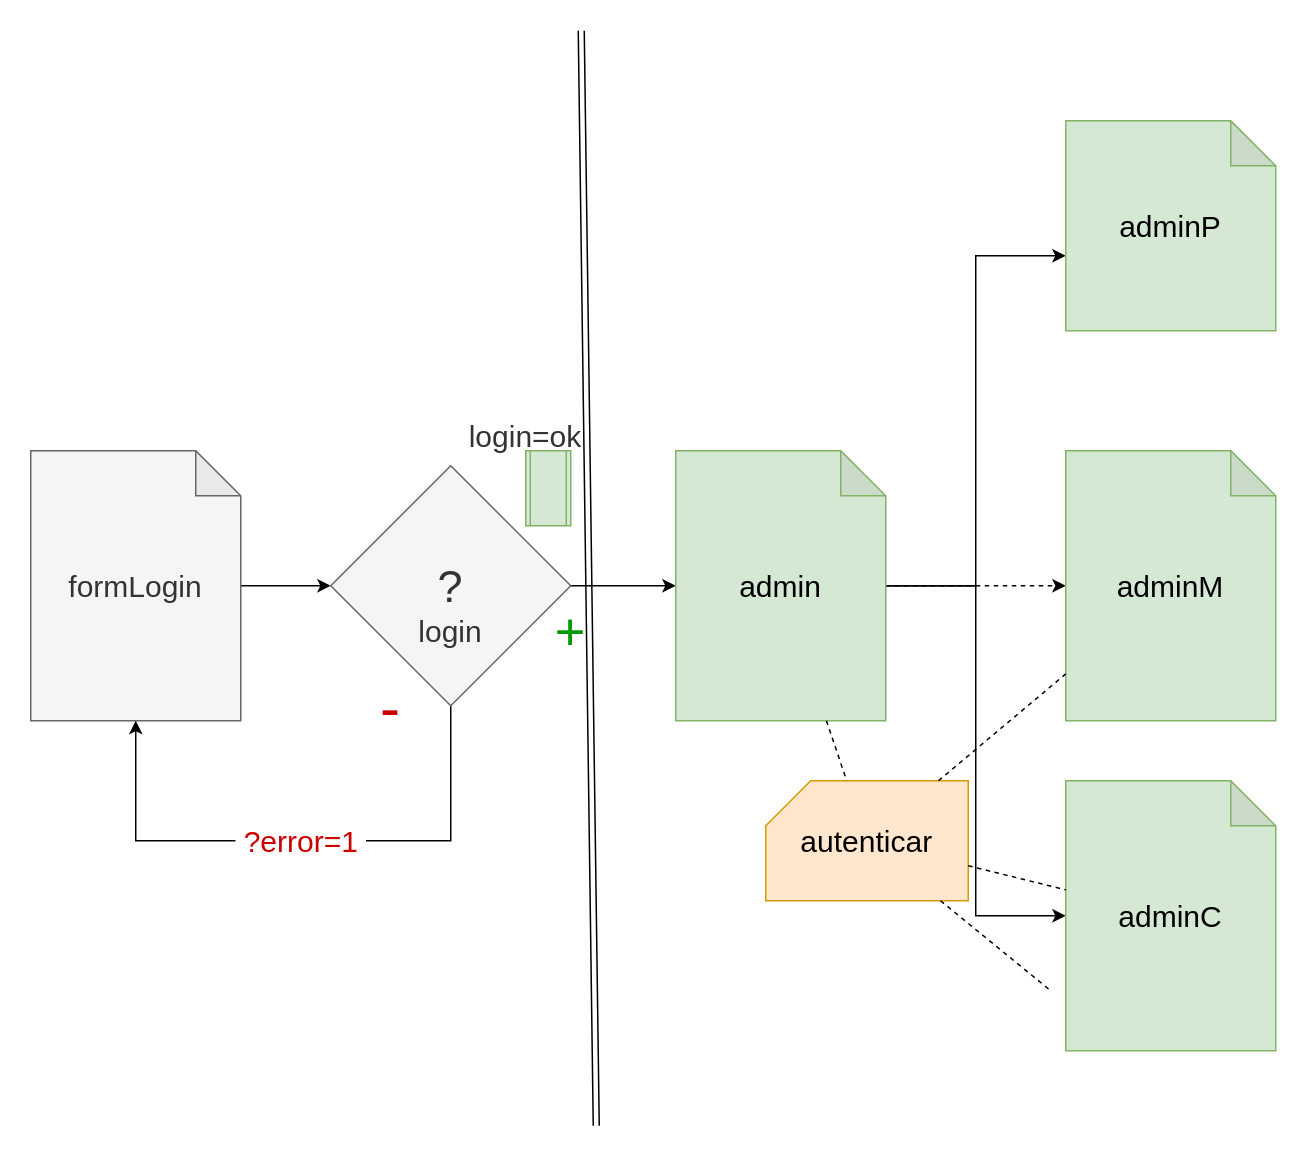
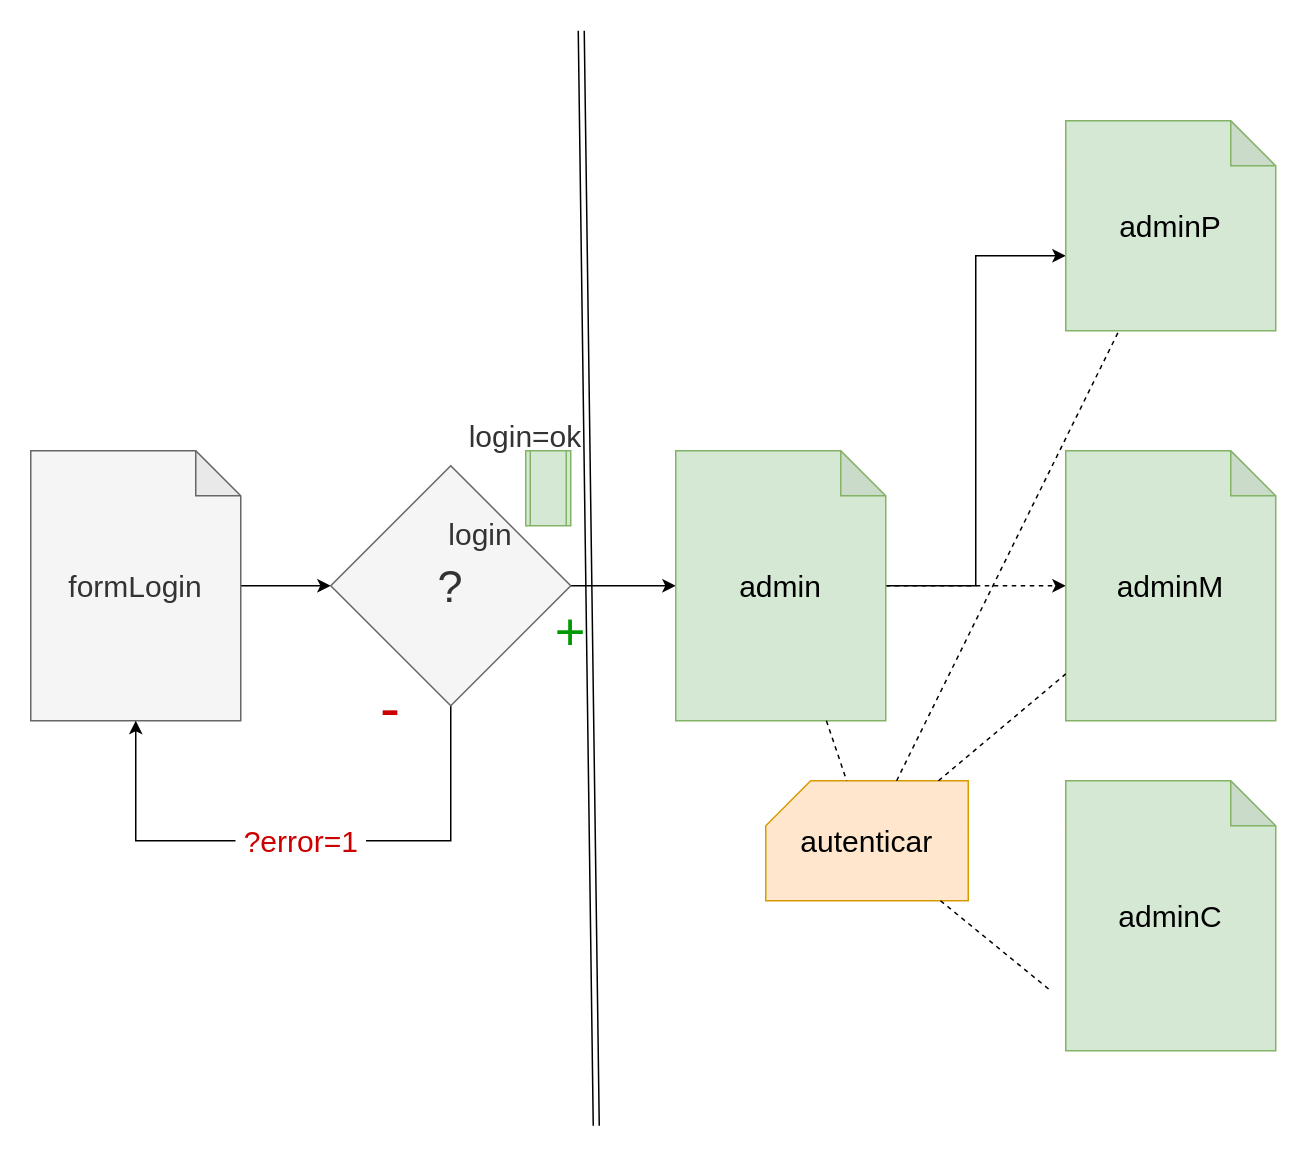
node "login": moved (451, 631) -> (481, 533)
edge "admin" -> "adminC": removed
edge "autenticar" -- "adminC": now "autenticar" -- "adminP"
